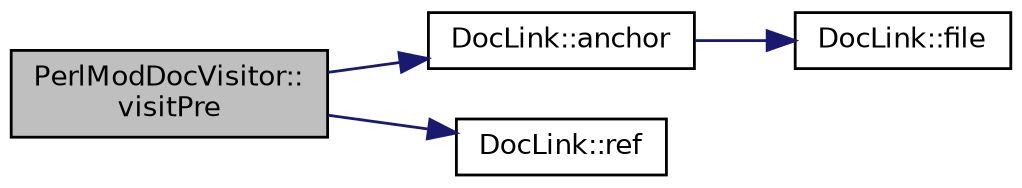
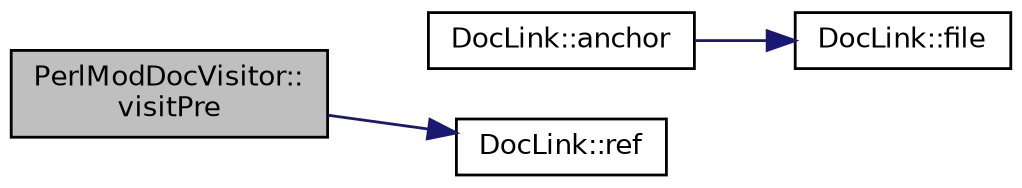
edge "PerlModDocVisitor:: visitPre" -> "DocLink::anchor": removed
